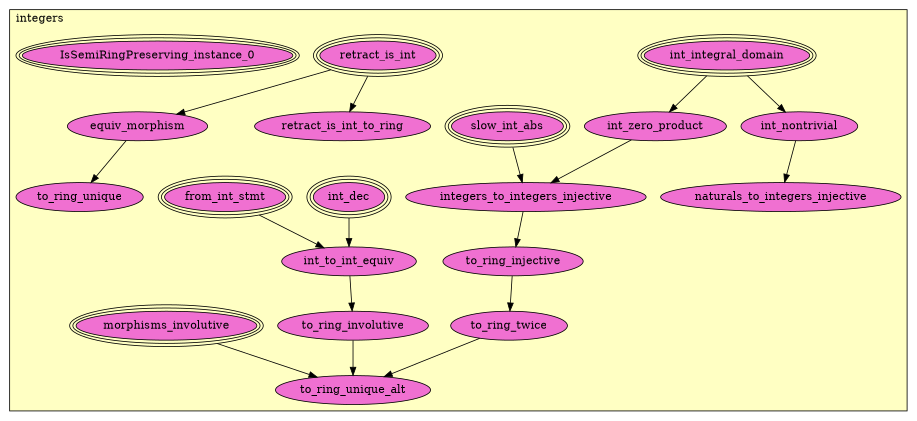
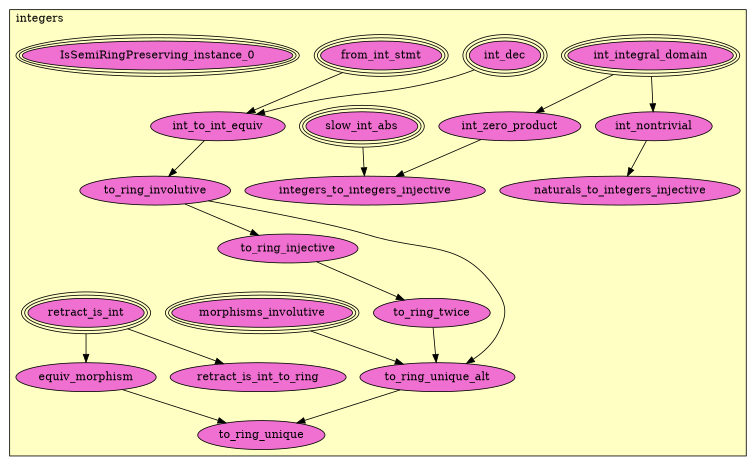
edge "integers_to_integers_injective" -> "to_ring_injective": now "to_ring_involutive" -> "to_ring_injective"
edge "to_ring_unique_alt" -> "to_ring_unique": added
